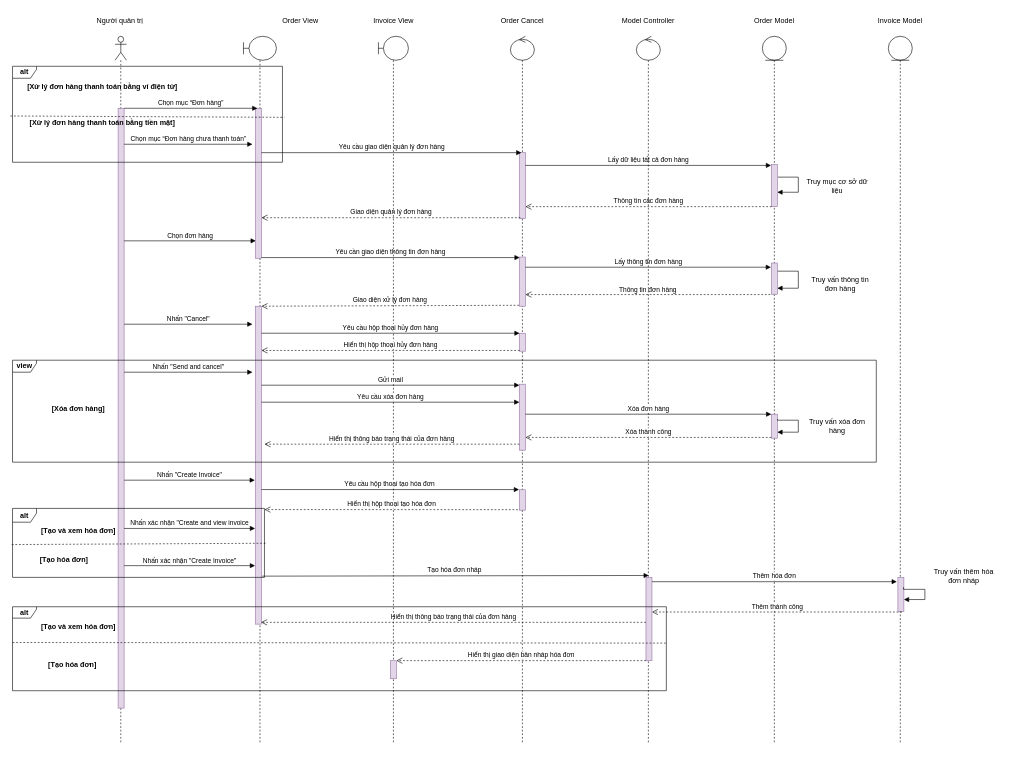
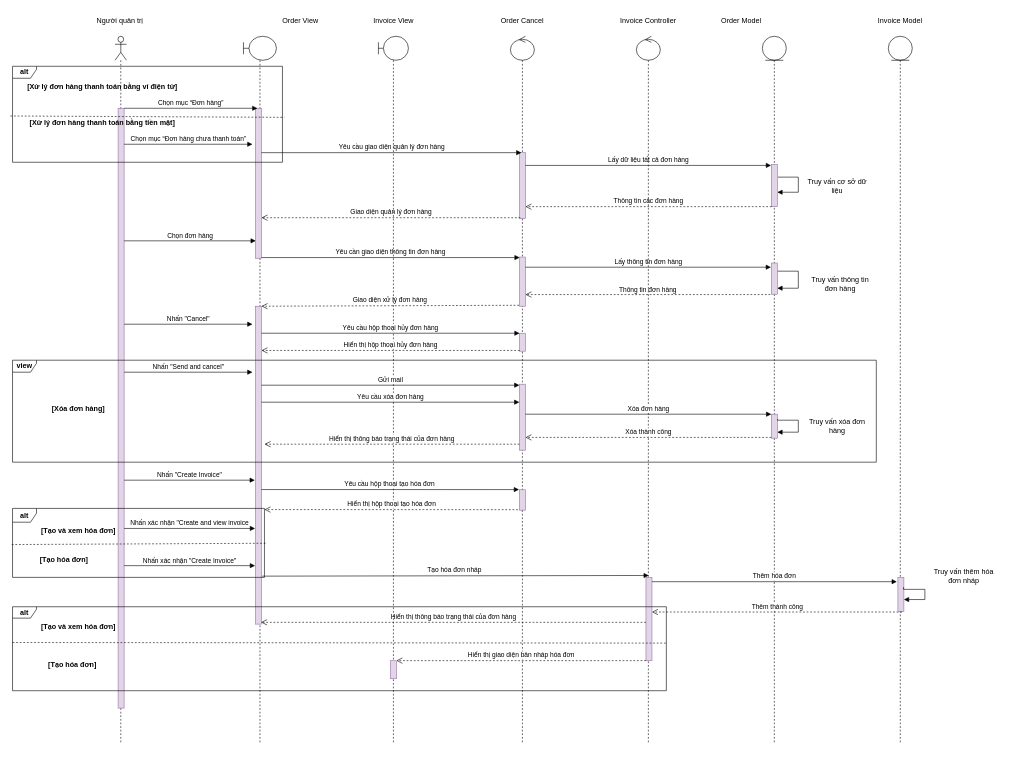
node "Model Controller": label "Model Controller" -> "Invoice Controller"
node "Order Model": moved (774, 21) -> (741, 21)
node "Truy mục cơ sở dữ liệu": label "Truy mục cơ sở dữ liệu" -> "Truy vấn cơ sở dữ liệu"
